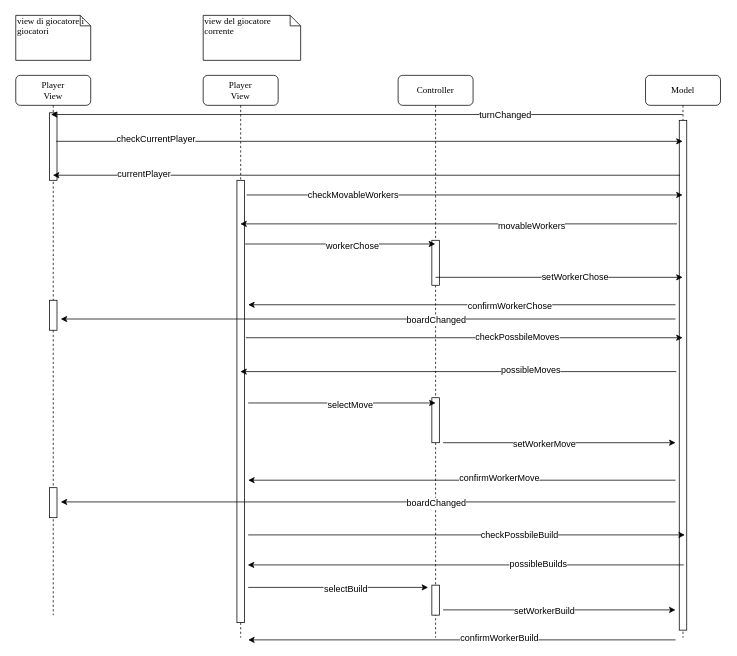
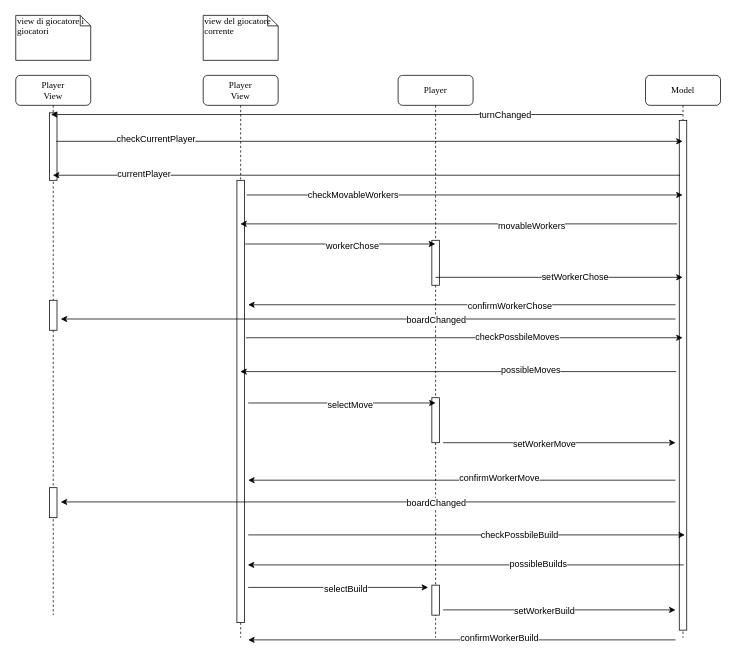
node "view del giocatore corrente": size 98x45 -> 75x45
node "Controller": label "Controller" -> "Player"
